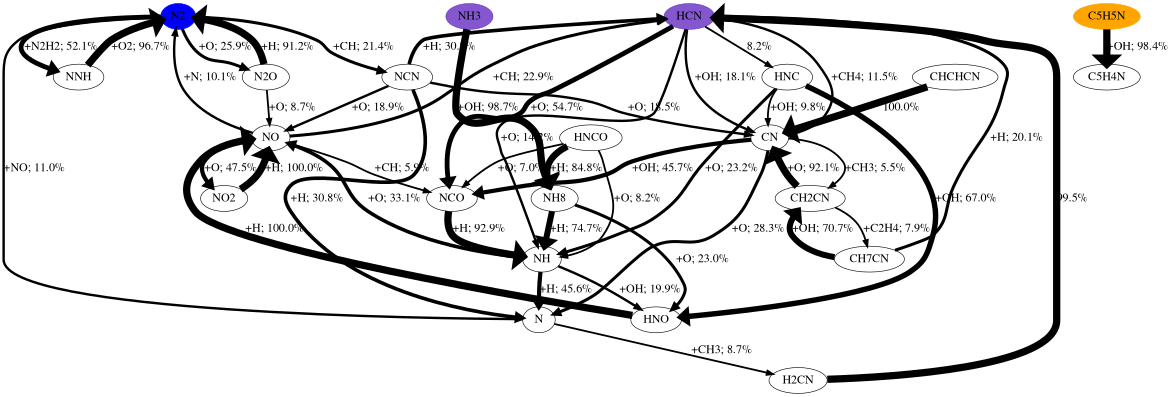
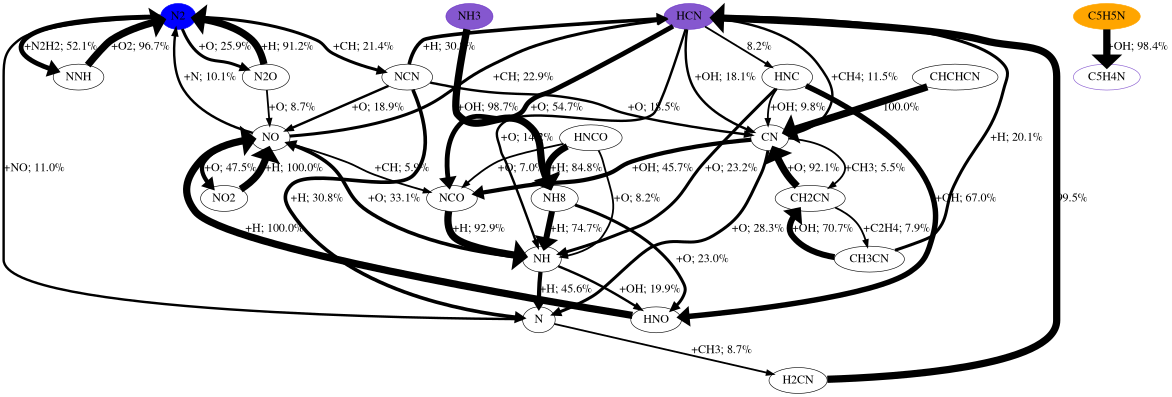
node "C5H4N": color black -> #500dbab1
node "CH7CN": label "CH7CN" -> "CH3CN"
